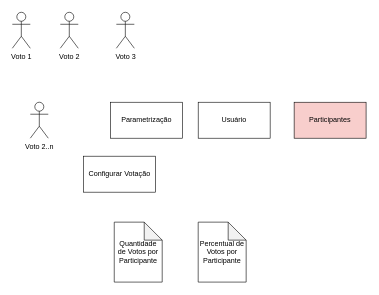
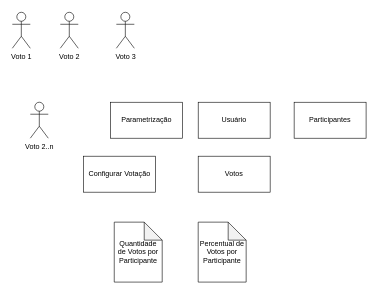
node "Participantes": fillcolor #f8cecc -> #ffffff
node "Votos": added
